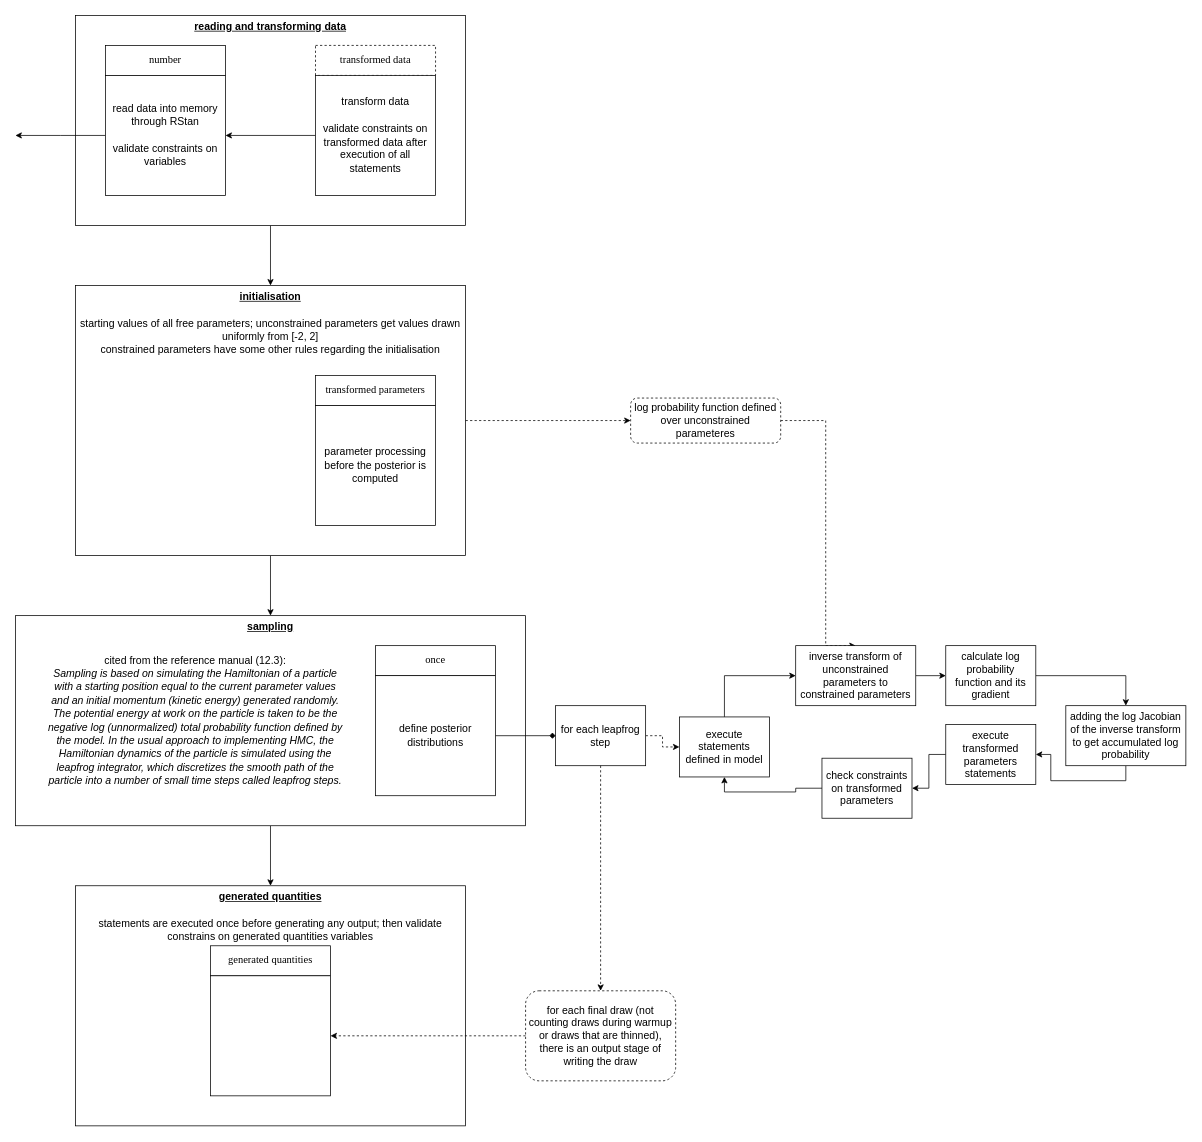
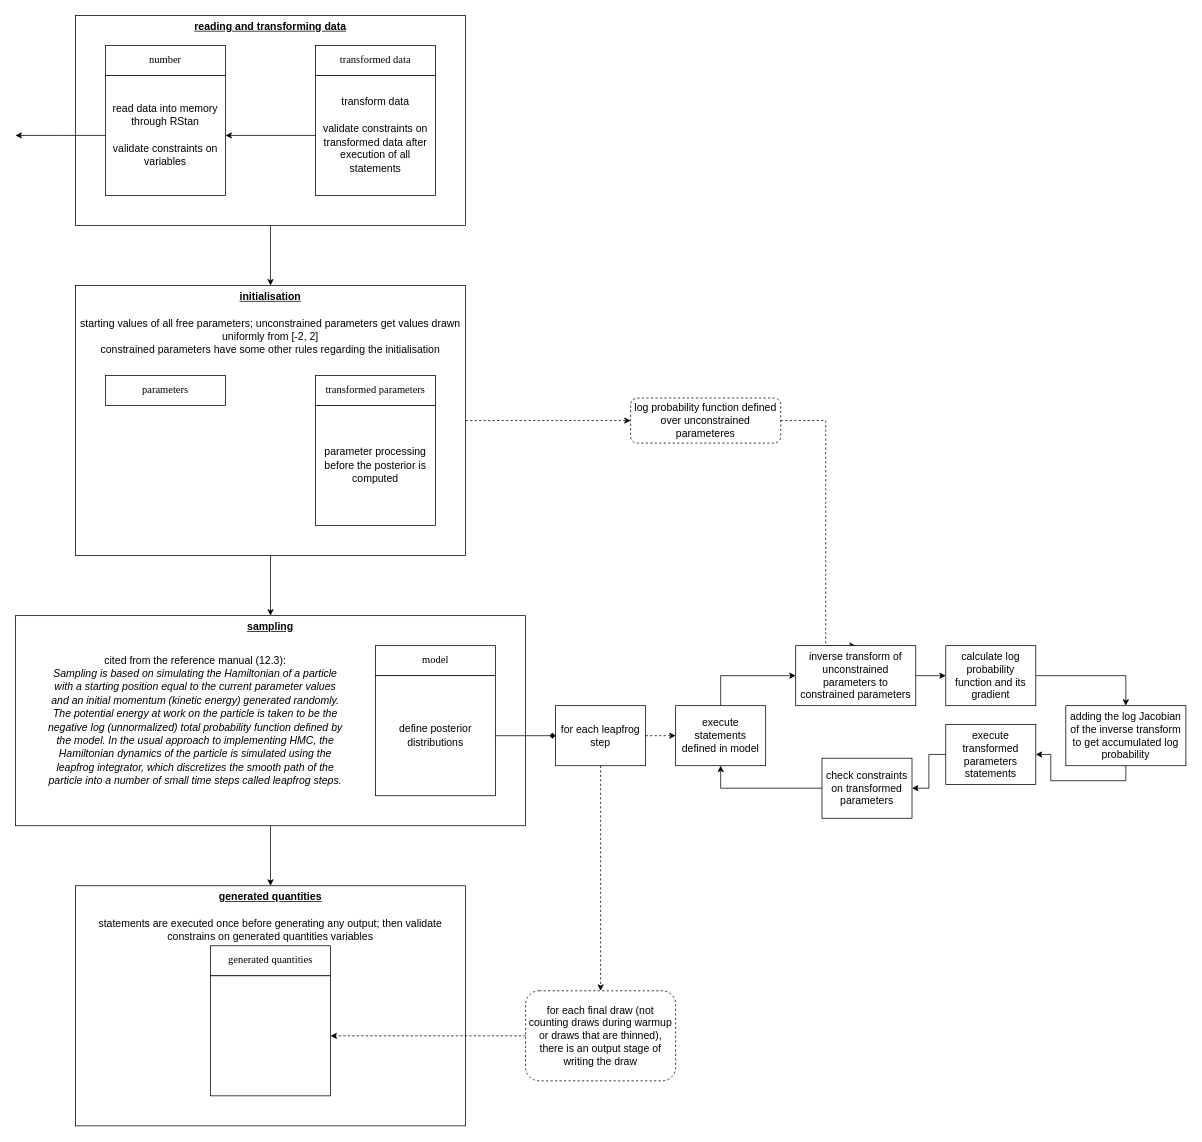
node "transformed data": style dashed -> solid
node "parameters": added
node "once": label "once" -> "model"
node "execute statements defined in model": moved (724, 747) -> (720, 735)
